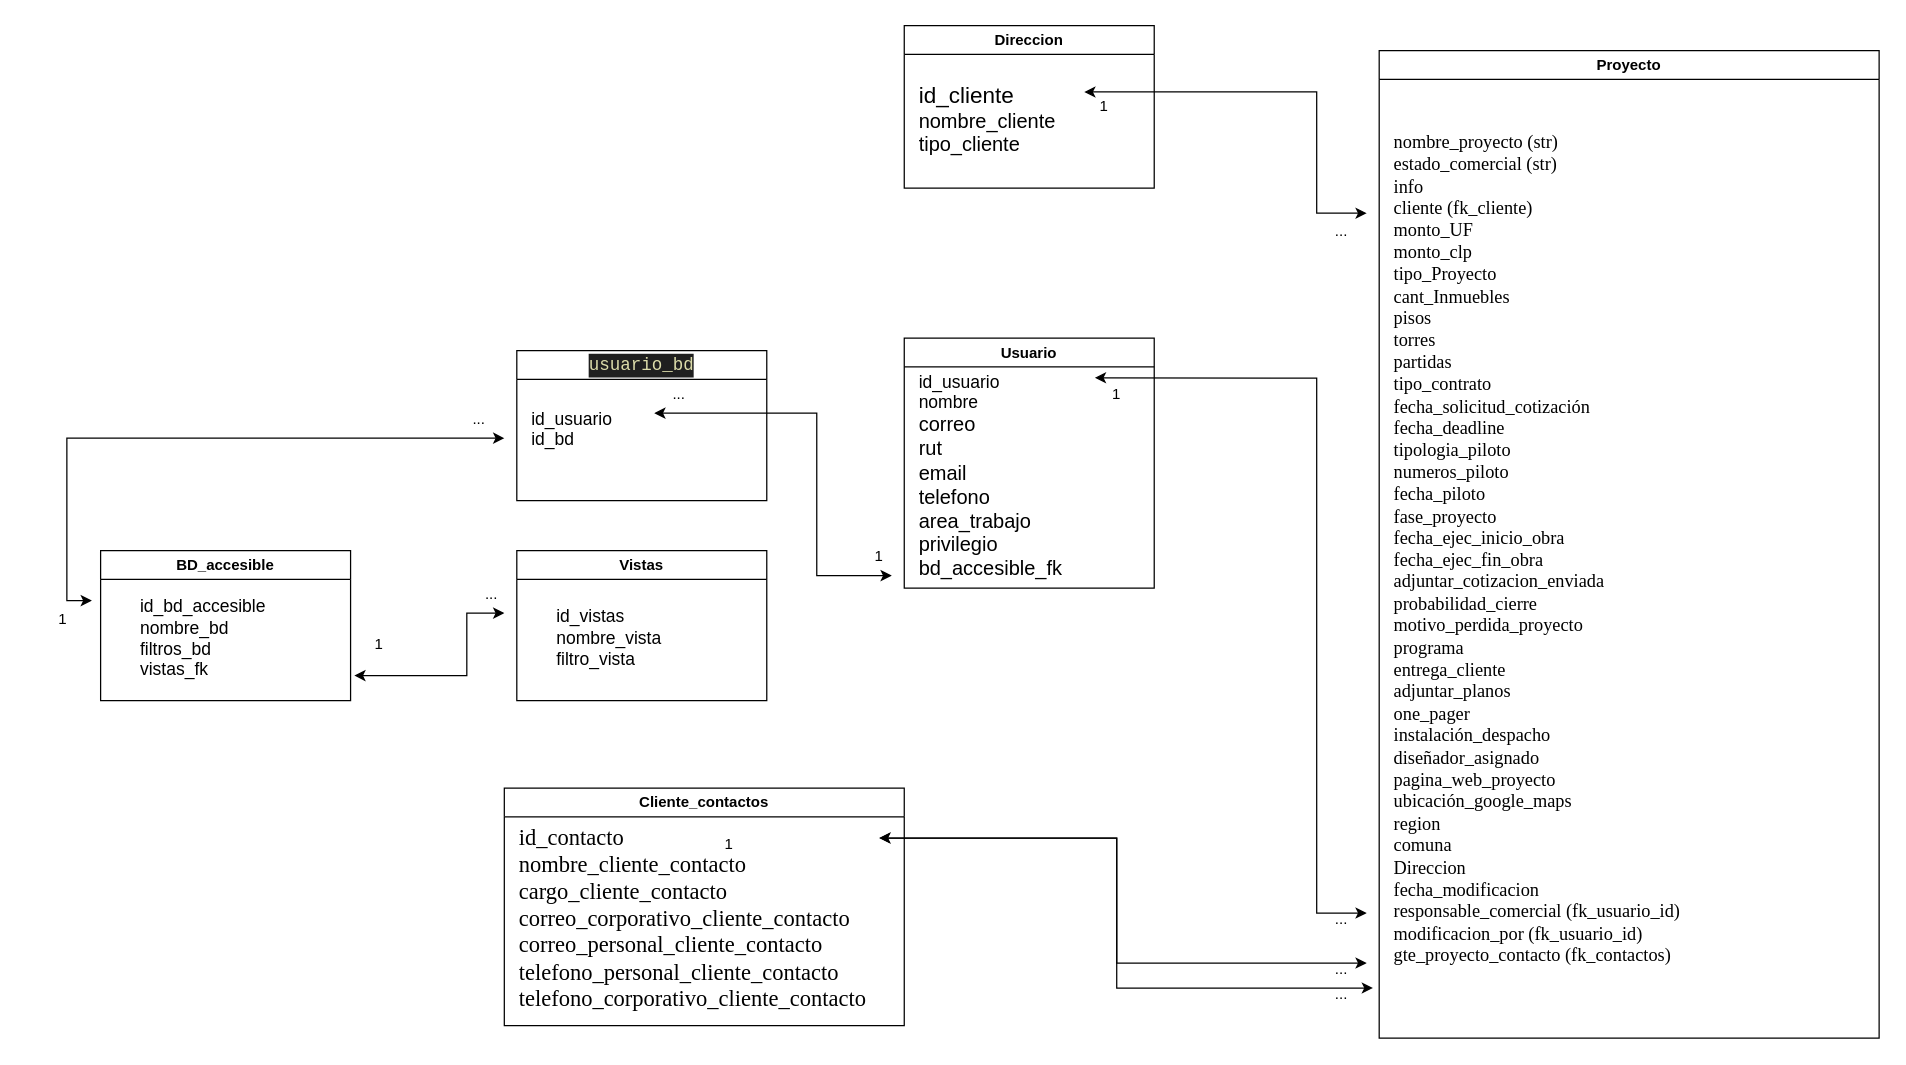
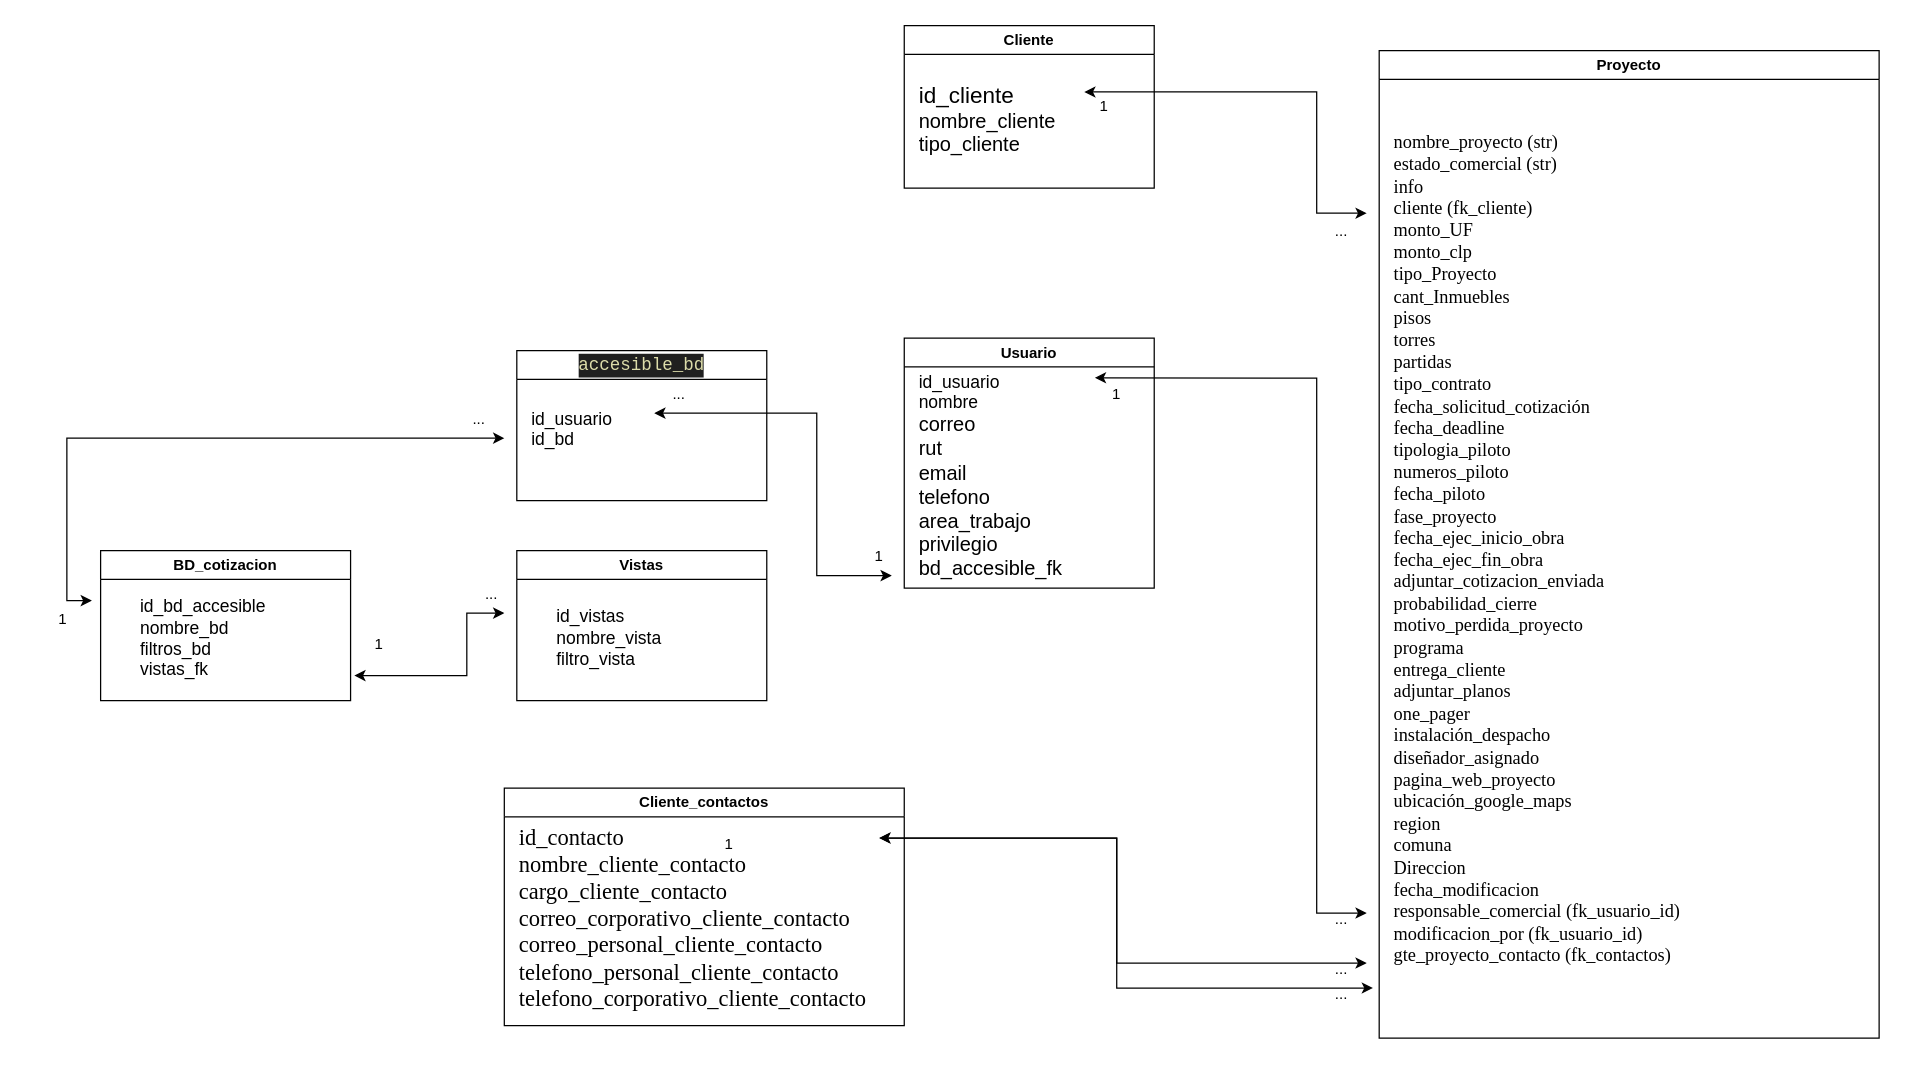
node "Direccion": label "Direccion" -> "Cliente"
node "usuario_bd": label "usuario_bd" -> "accesible_bd"
node "BD_accesible": label "BD_accesible" -> "BD_cotizacion"
